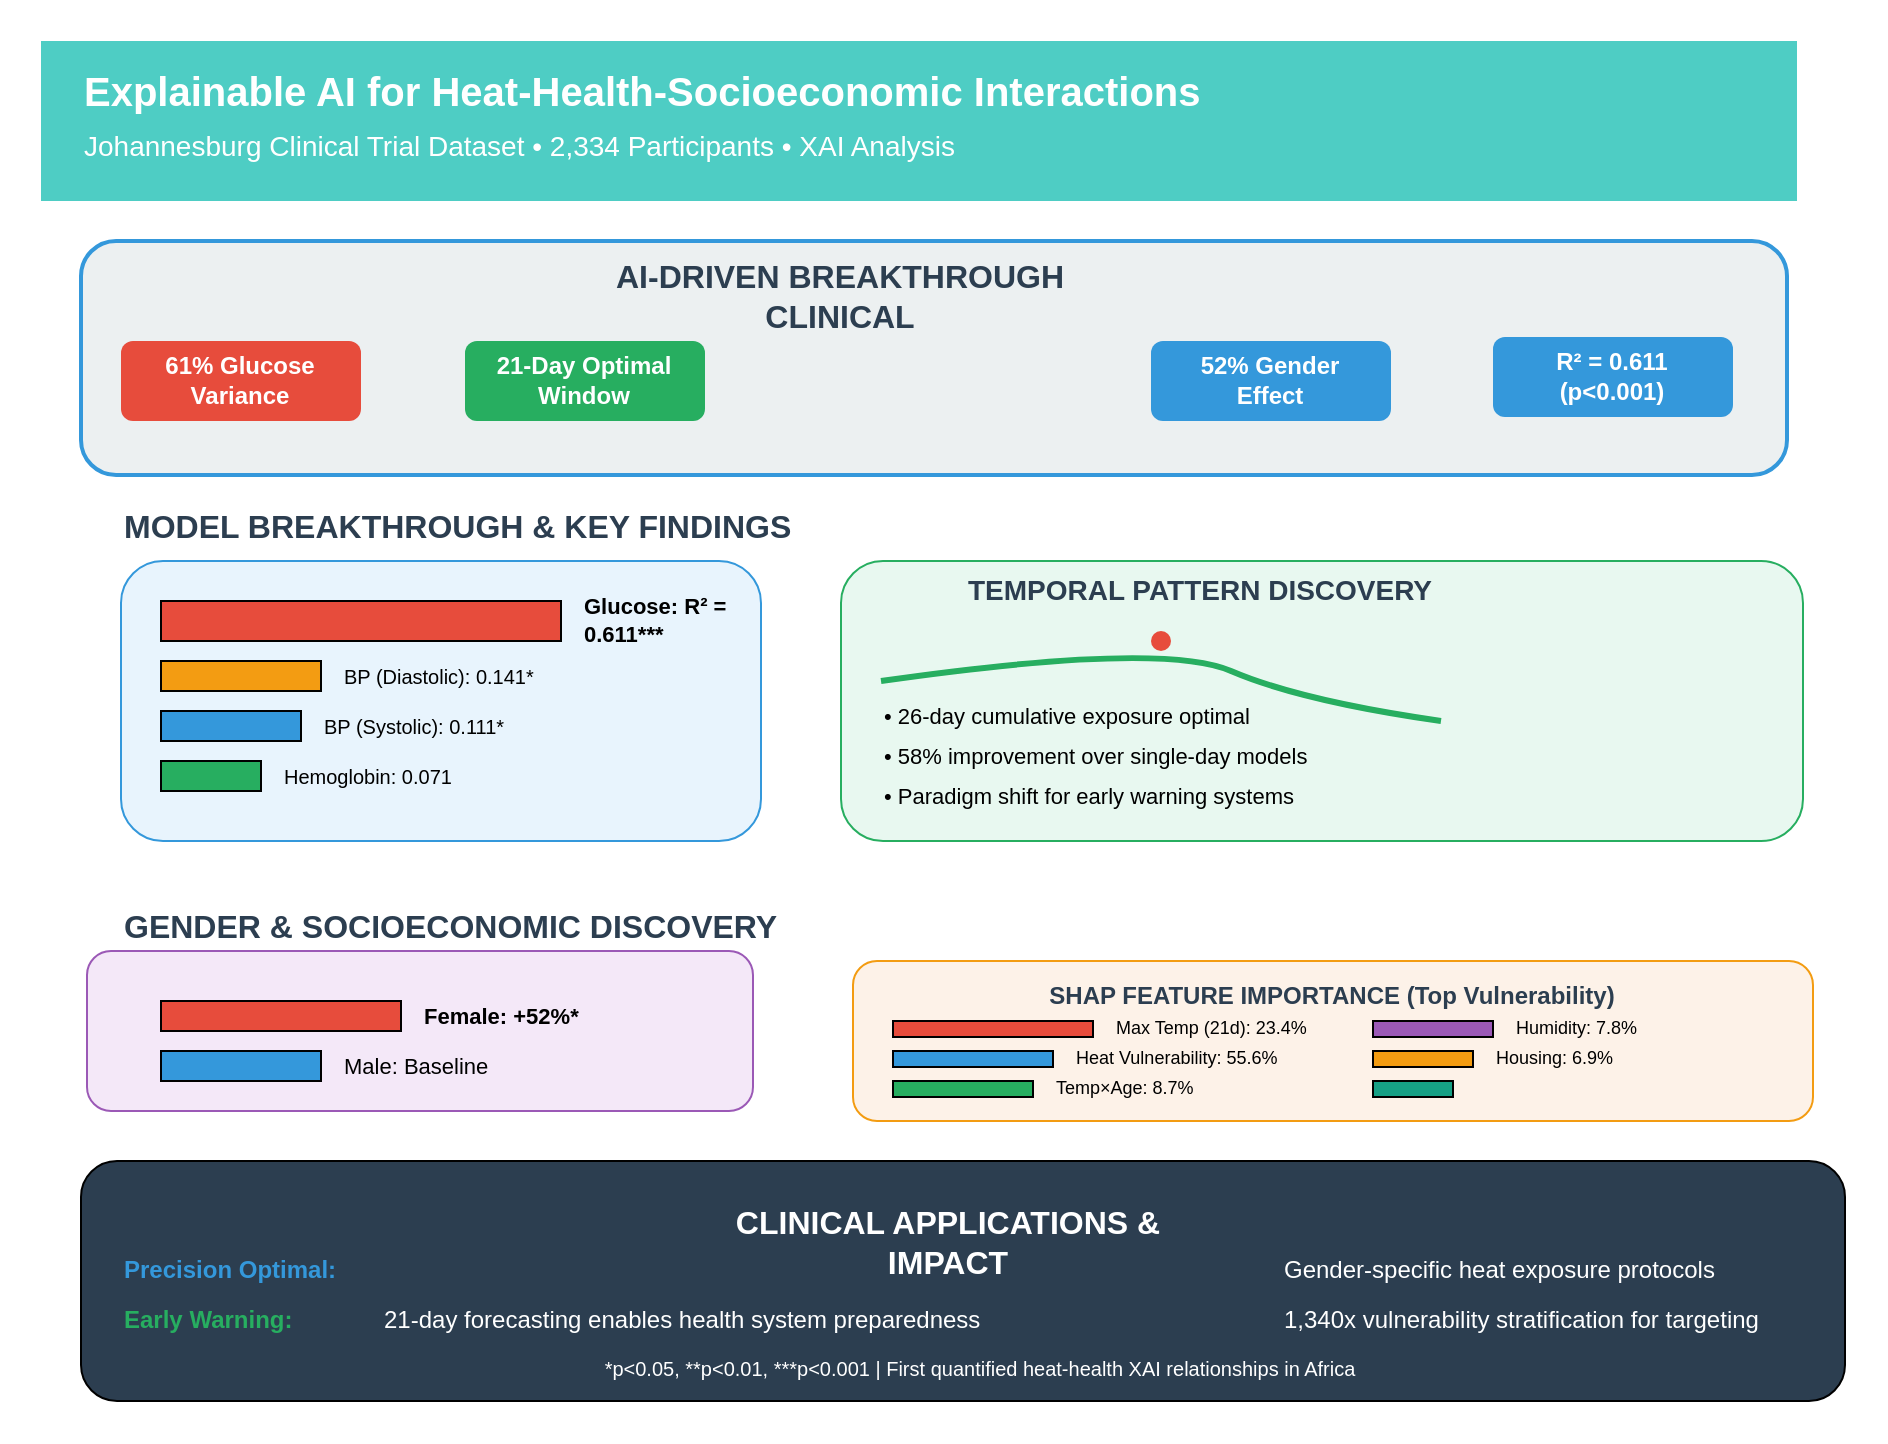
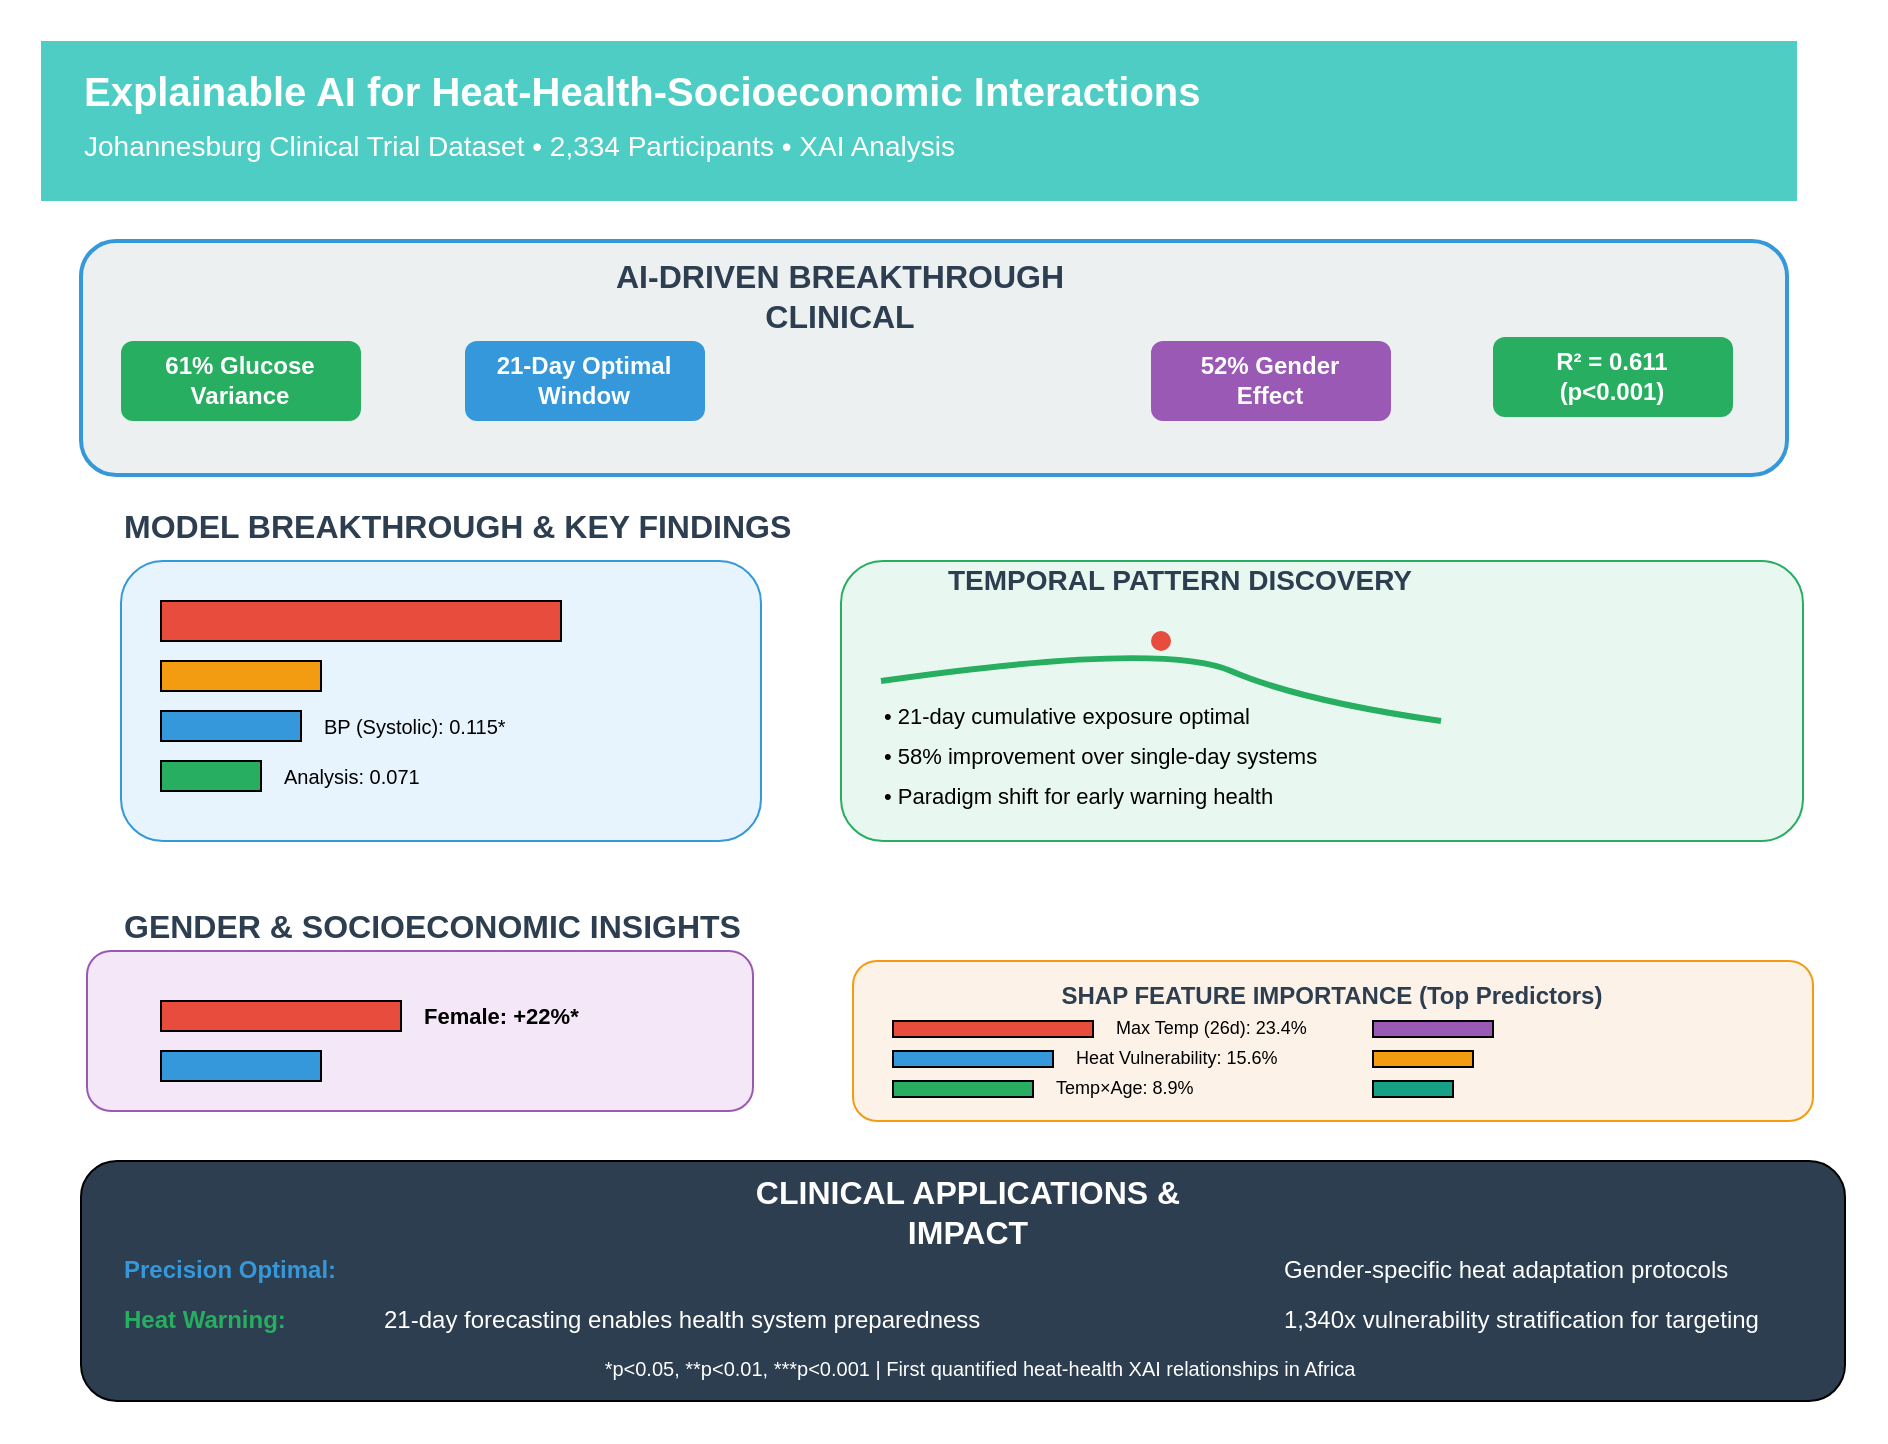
node "R² = 0.611 (p<0.001)": fillcolor #3498db -> #27ae60
node "61% Glucose Variance": fillcolor #e74c3c -> #27ae60
node "21-Day Optimal Window": fillcolor #27ae60 -> #3498db
node "52% Gender Effect": fillcolor #3498db -> #9b59b6
node "TEMPORAL PATTERN DISCOVERY": moved (1201, 591) -> (1181, 581)
node "Glucose: R² = 0.611***": removed
node "BP (Diastolic): 0.141*": removed
node "• 26-day cumulative exposure optimal": label "• 26-day cumulative exposure optimal" -> "• 21-day cumulative exposure optimal"
node "BP (Systolic): 0.111*": label "BP (Systolic): 0.111*" -> "BP (Systolic): 0.115*"
node "• 58% improvement over single-day models": label "• 58% improvement over single-day models" -> "• 58% improvement over single-day systems"
node "Hemoglobin: 0.071": label "Hemoglobin: 0.071" -> "Analysis: 0.071"
node "• Paradigm shift for early warning systems": label "• Paradigm shift for early warning systems" -> "• Paradigm shift for early warning health"
node "GENDER & SOCIOECONOMIC DISCOVERY": label "GENDER & SOCIOECONOMIC DISCOVERY" -> "GENDER & SOCIOECONOMIC INSIGHTS"
node "SHAP FEATURE IMPORTANCE (Top Vulnerability)": label "SHAP FEATURE IMPORTANCE (Top Vulnerability)" -> "SHAP FEATURE IMPORTANCE (Top Predictors)"
node "Female: +52%*": label "Female: +52%*" -> "Female: +22%*"
node "Max Temp (21d): 23.4%": label "Max Temp (21d): 23.4%" -> "Max Temp (26d): 23.4%"
node "Humidity: 7.8%": removed
node "Heat Vulnerability: 55.6%": label "Heat Vulnerability: 55.6%" -> "Heat Vulnerability: 15.6%"
node "Housing: 6.9%": removed
node "Male: Baseline": removed
node "Temp×Age: 8.7%": label "Temp×Age: 8.7%" -> "Temp×Age: 8.9%"
node "CLINICAL APPLICATIONS & IMPACT": moved (949, 1242) -> (969, 1212)
node "Gender-specific heat exposure protocols": label "Gender-specific heat exposure protocols" -> "Gender-specific heat adaptation protocols"
node "Early Warning:": label "Early Warning:" -> "Heat Warning:"
